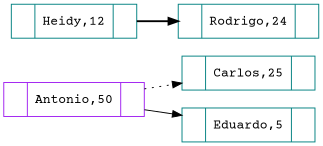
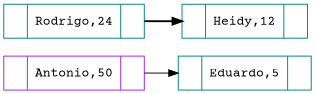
edge "Heidy,12" -> "Rodrigo,24": reversed
node "Carlos,25": removed
